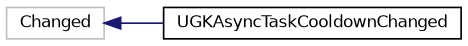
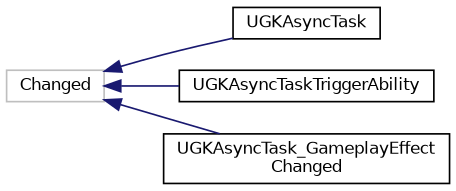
node "UGKAsyncTaskCooldownChanged": label "UGKAsyncTaskCooldownChanged" -> "UGKAsyncTask"
node "UGKAsyncTaskTriggerAbility": added
node "UGKAsyncTask_GameplayEffect Changed": added
